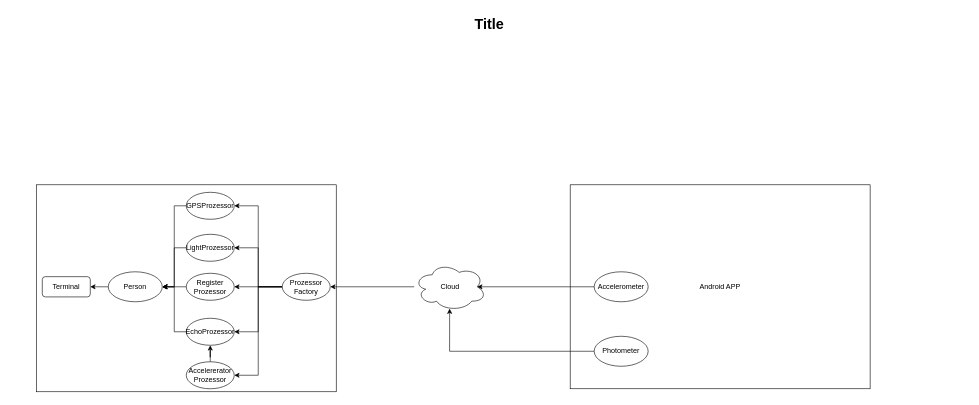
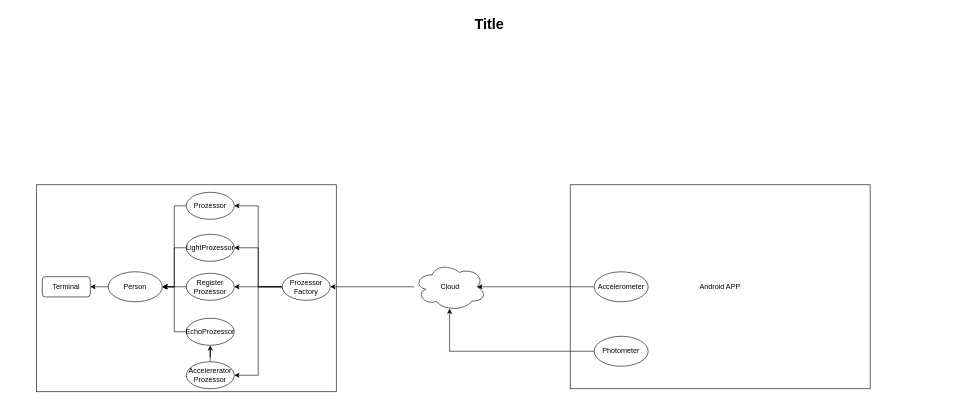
node "GPSProzessor": label "GPSProzessor" -> "Prozessor"
edge "Prozessor Factory" -> "EchoProzessor": removed
